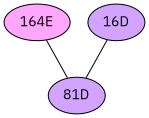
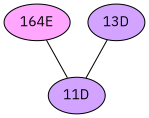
node "16D": label "16D" -> "13D"
node "81D": label "81D" -> "11D"
